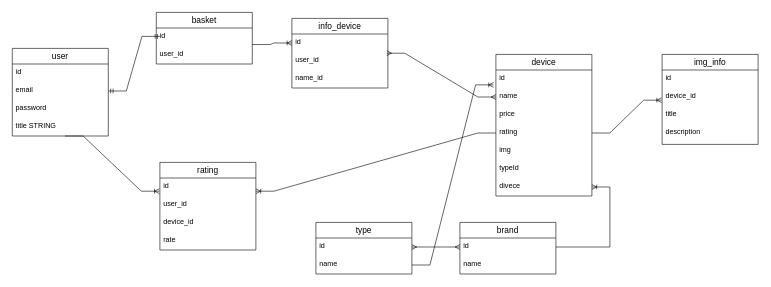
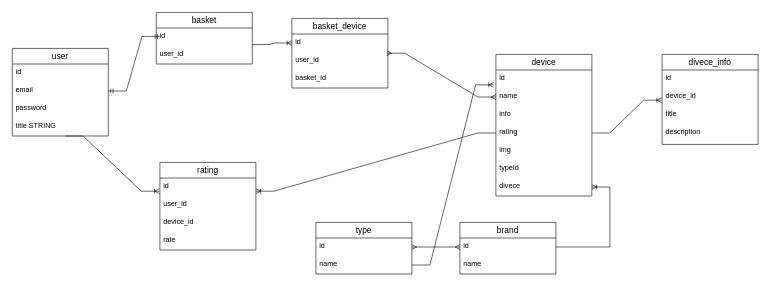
node "info_device": label "info_device" -> "basket_device"
node "img_info": label "img_info" -> "divece_info"
node "name_id": label "name_id" -> "basket_id"
node "price": label "price" -> "info"
